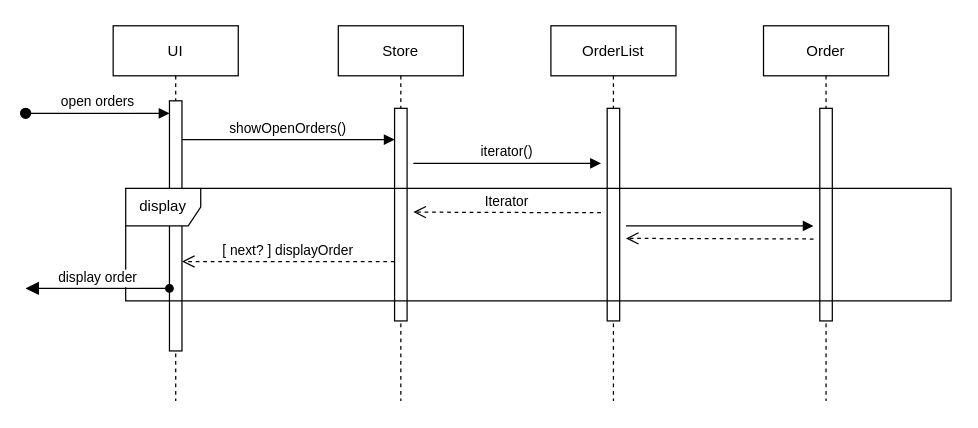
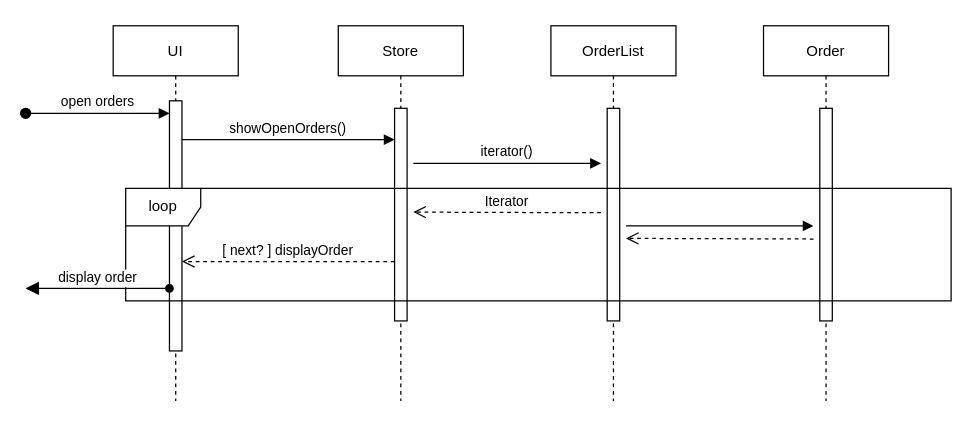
node "display": label "display" -> "loop"
